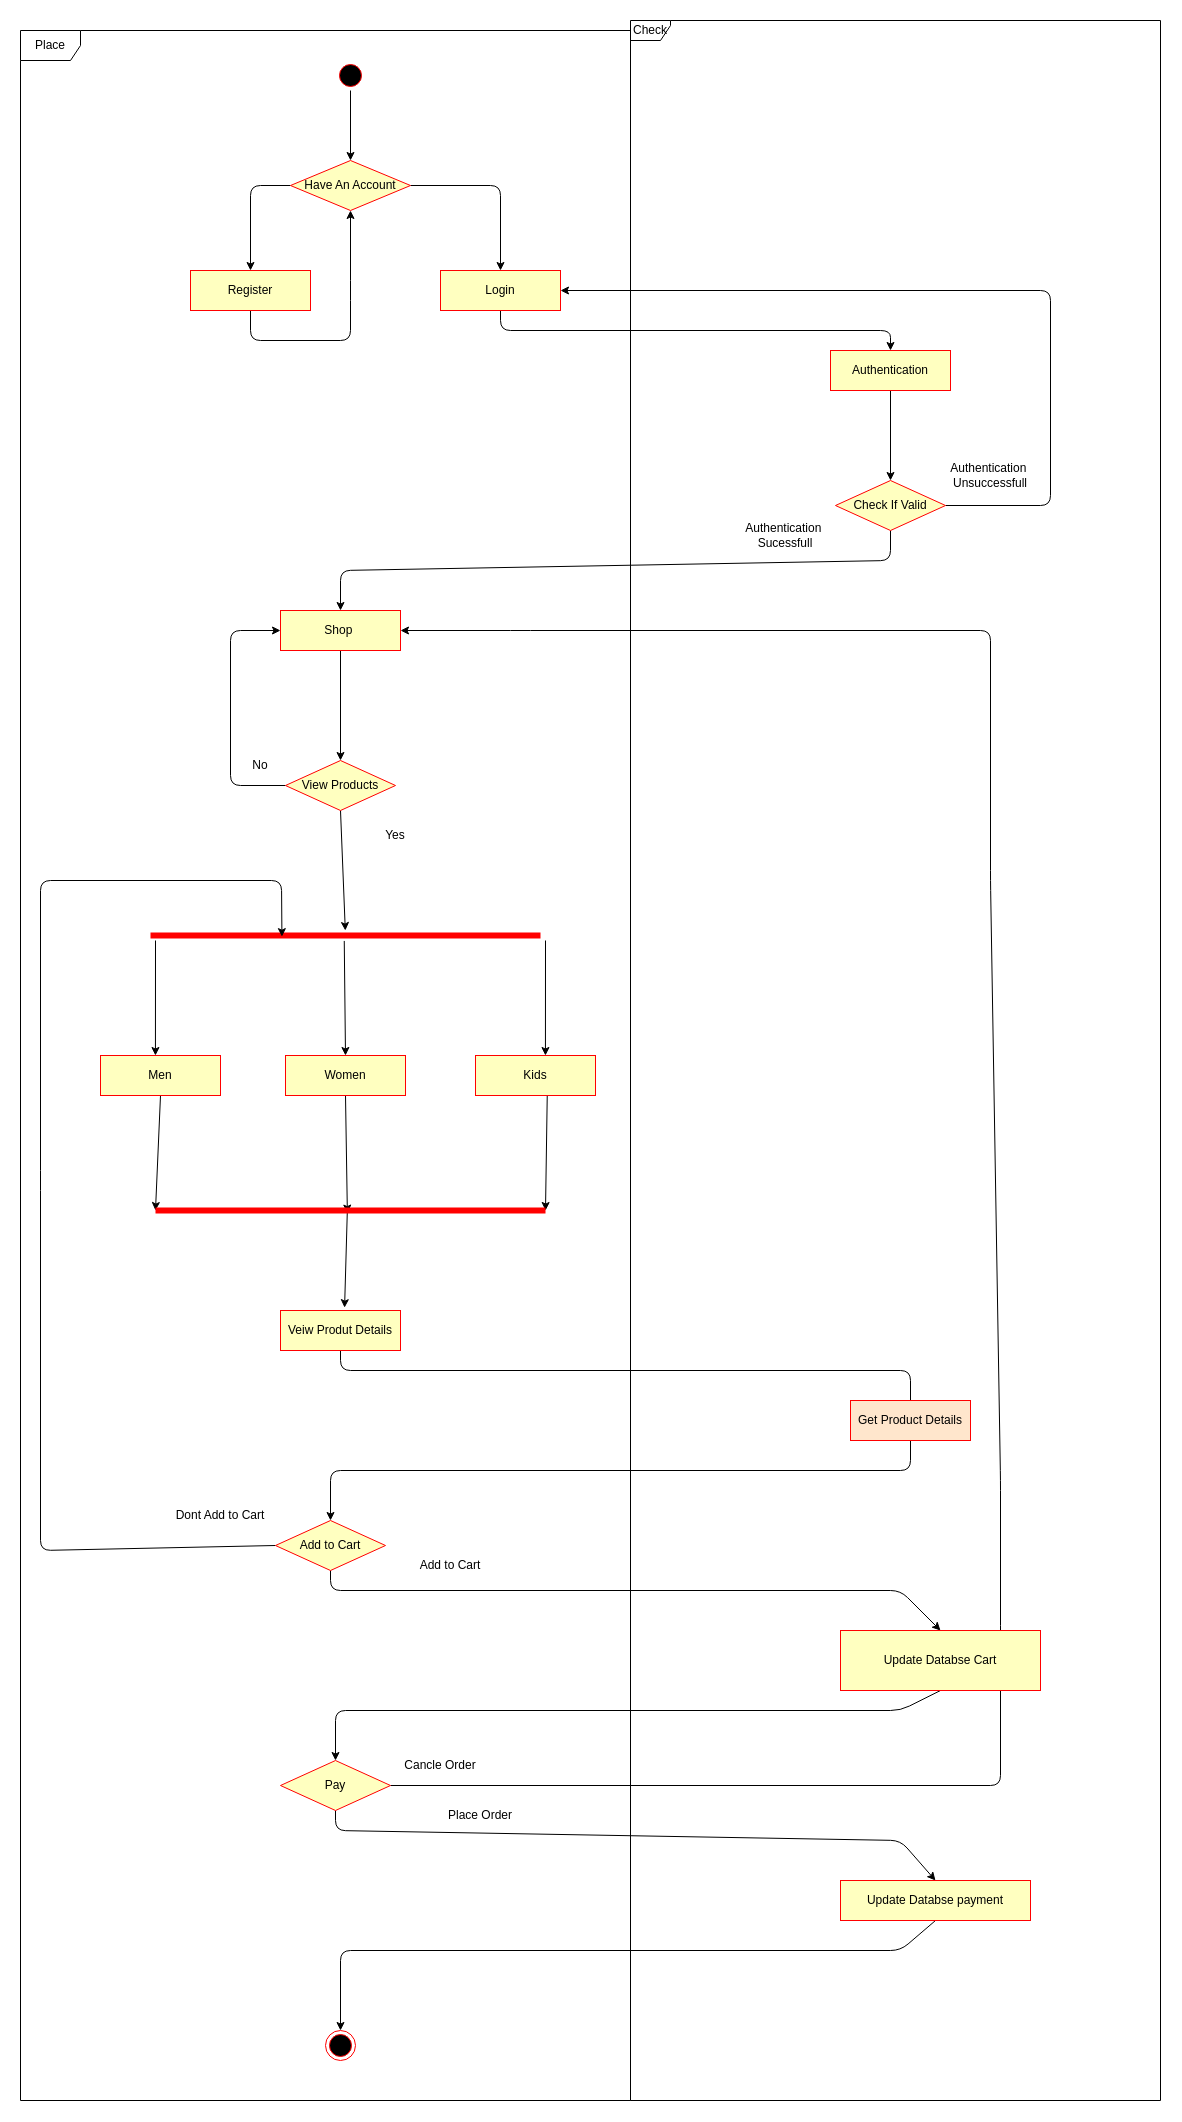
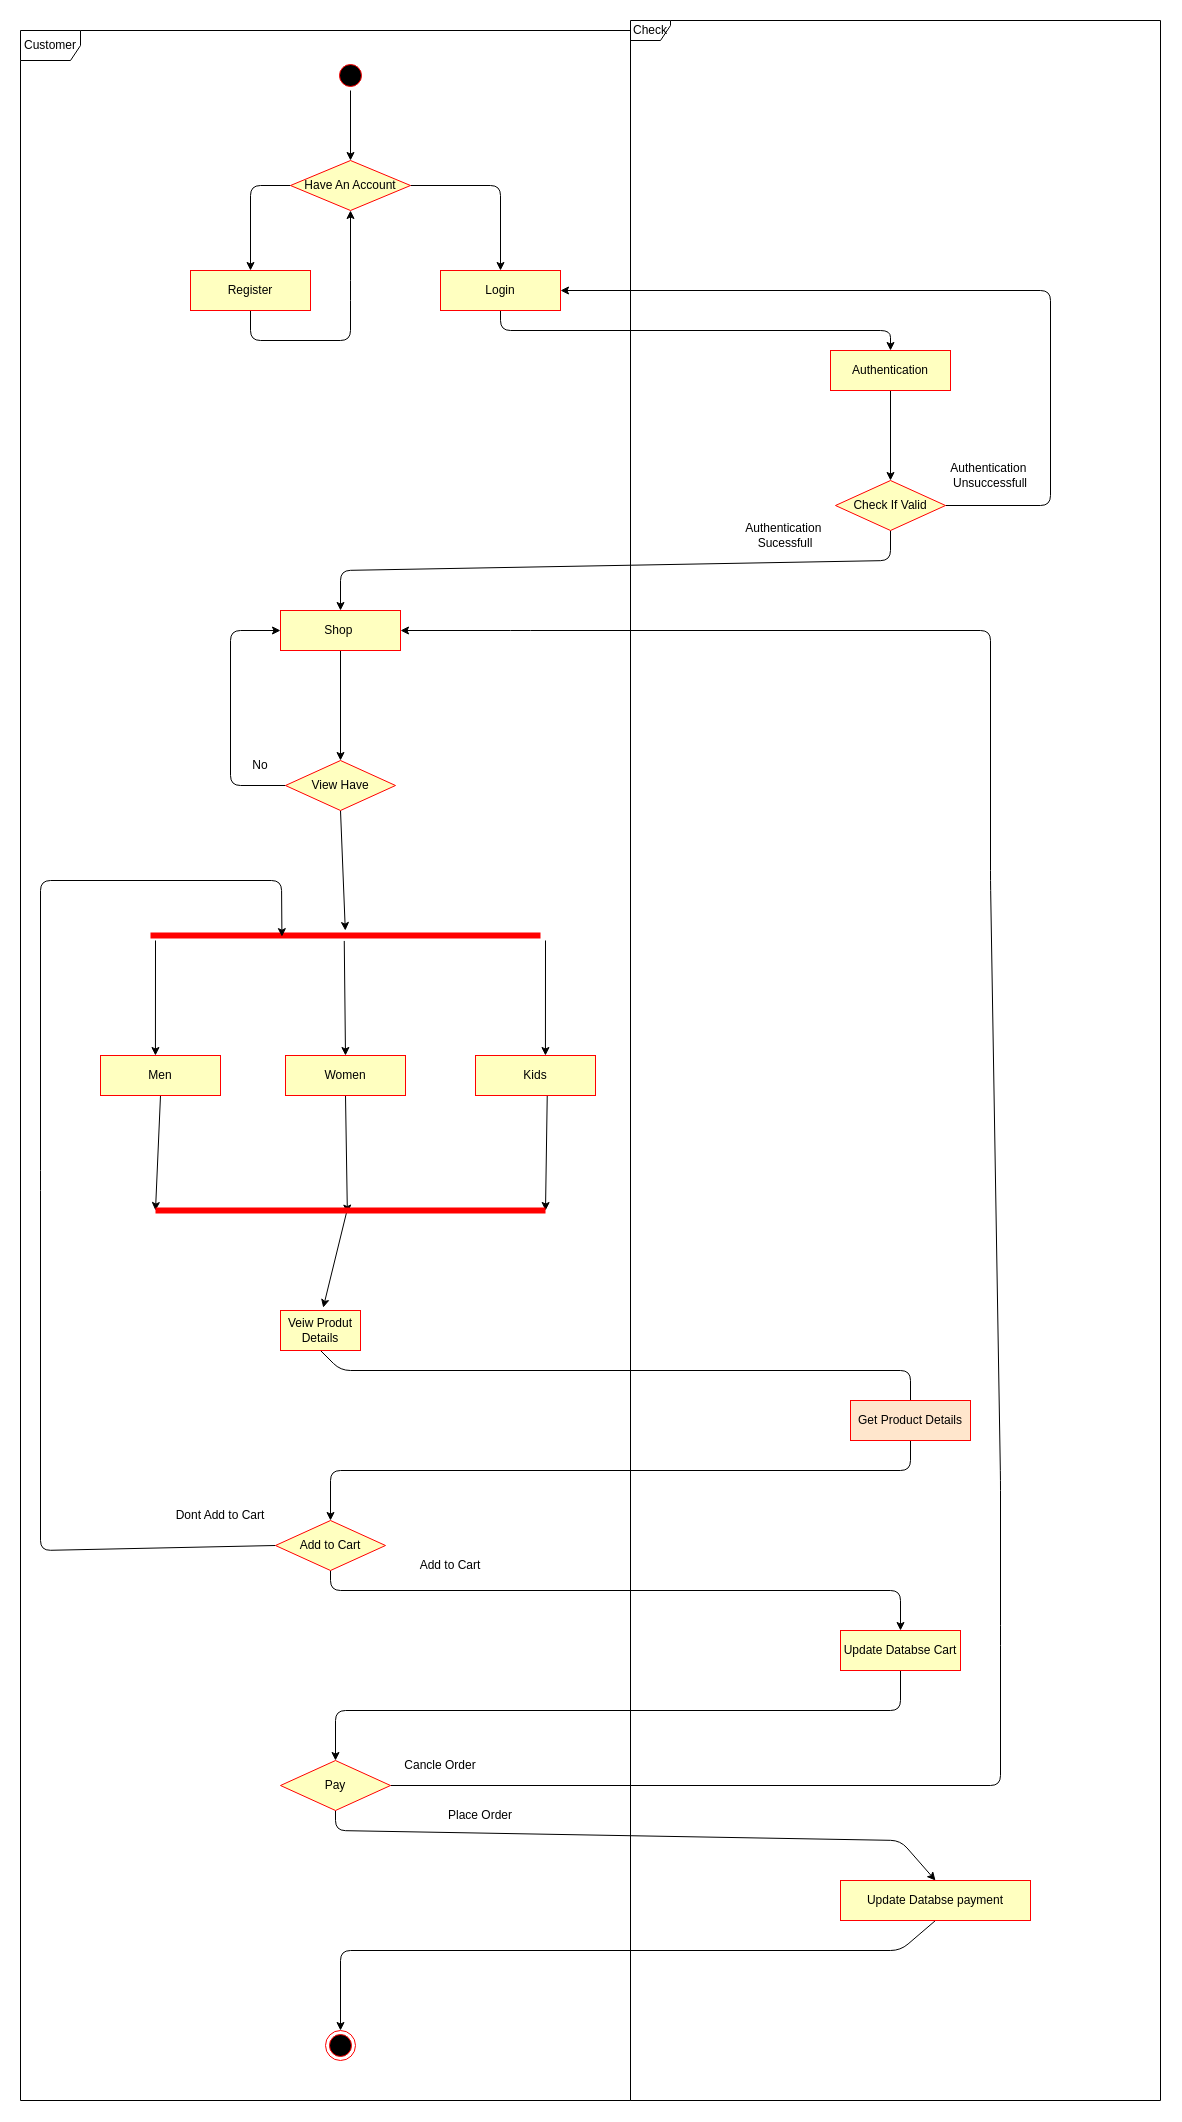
node "Place": label "Place" -> "Customer"
node "View Products": label "View Products" -> "View Have"
node "Yes": removed
node "Veiw Produt Details": size 120x40 -> 80x40
node "Update Databse Cart": size 200x60 -> 120x40
